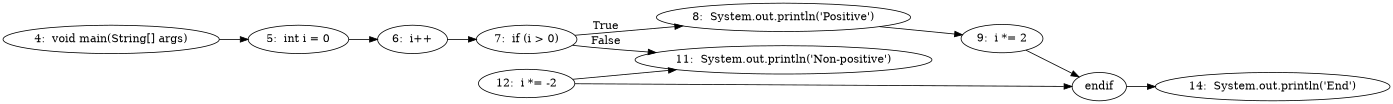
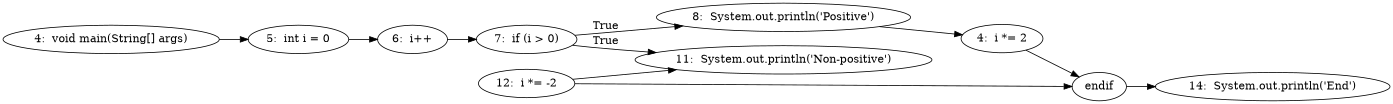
node "9:  i *= 2": label "9:  i *= 2" -> "4:  i *= 2"
edge "7:  if (i > 0)" -> "11:  System.out.println('Non-positive')": label "False" -> "True"
